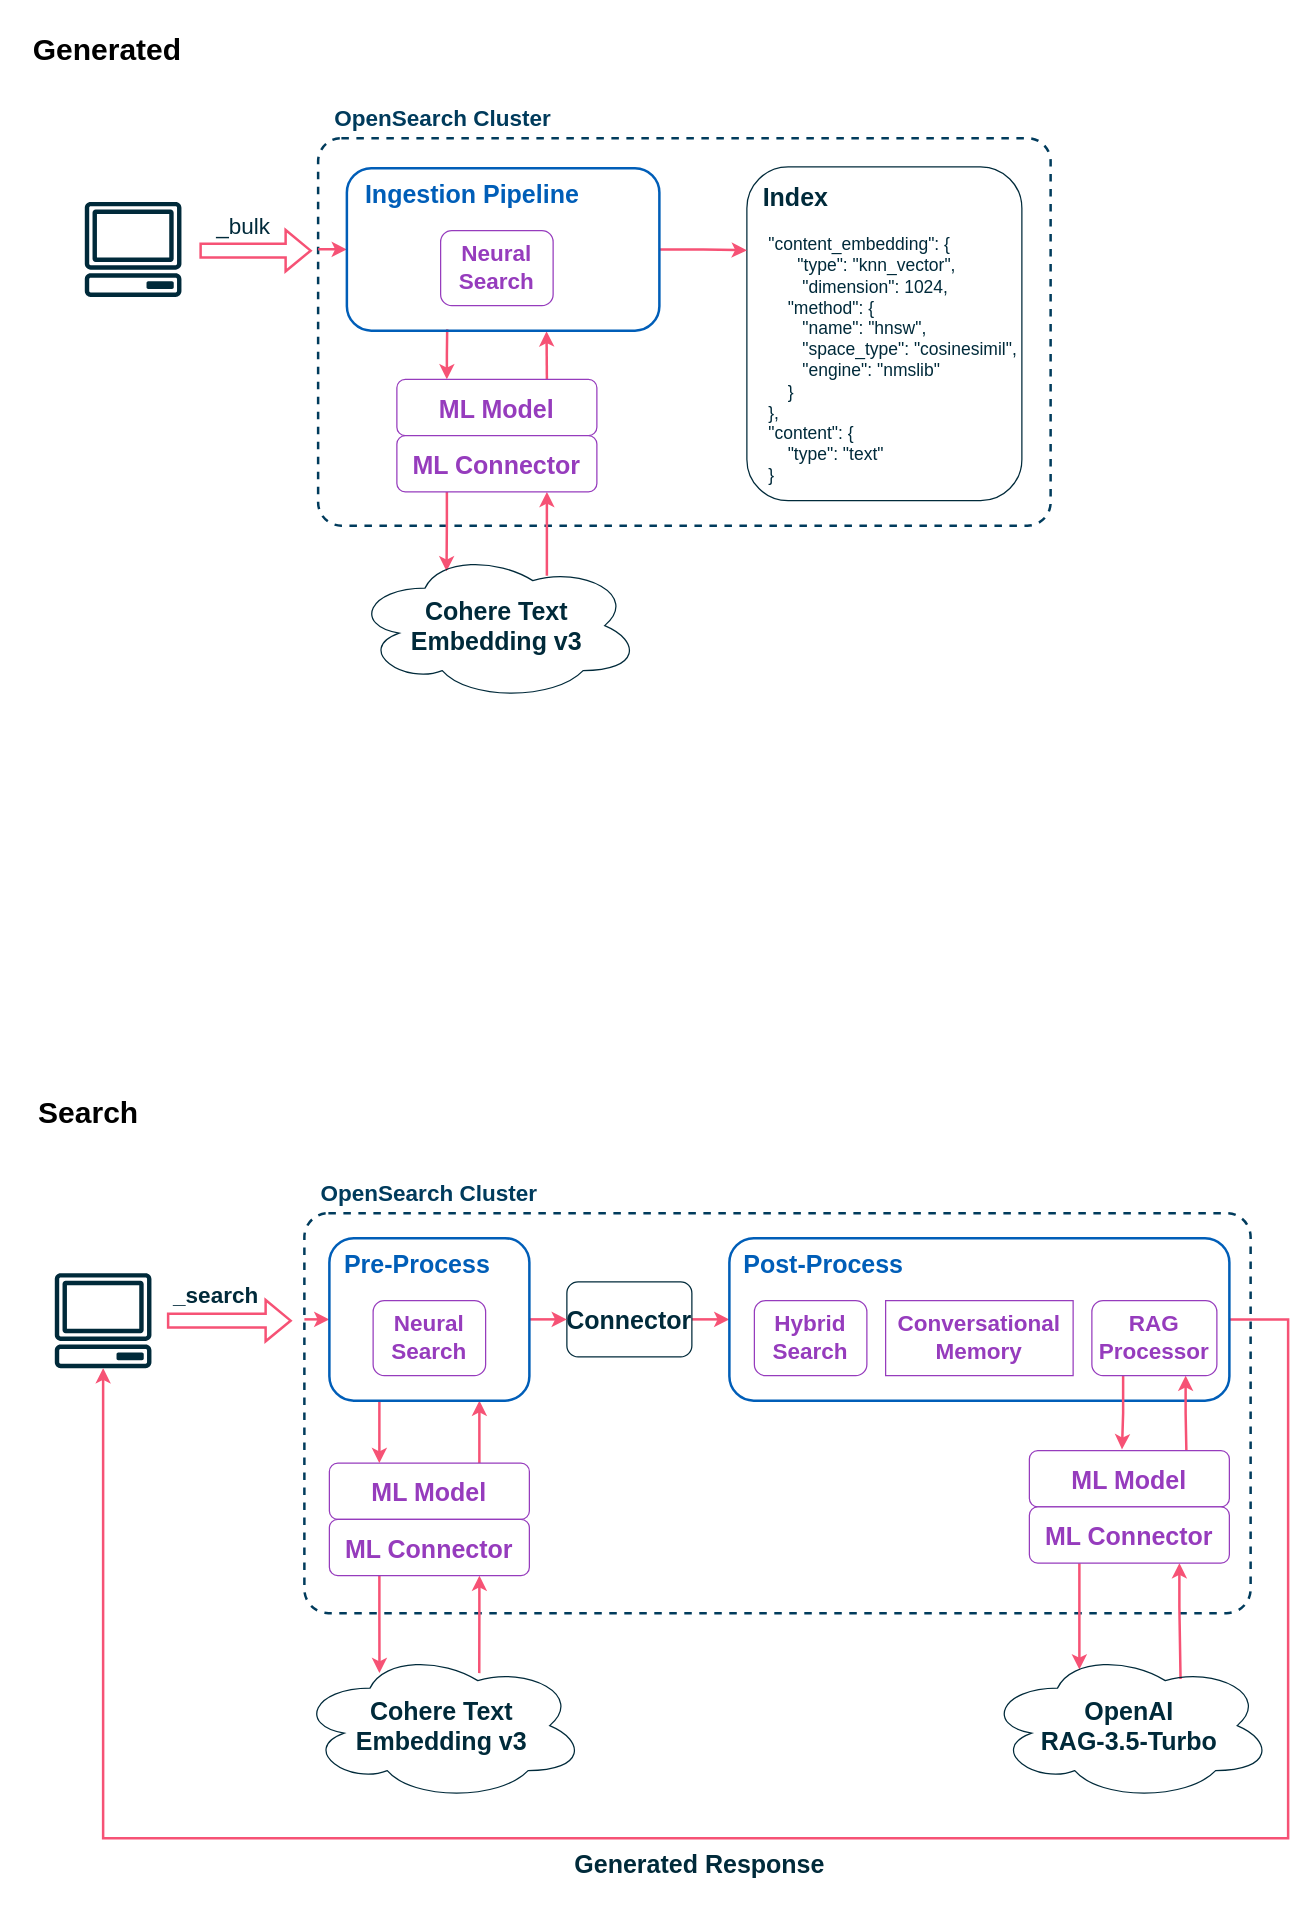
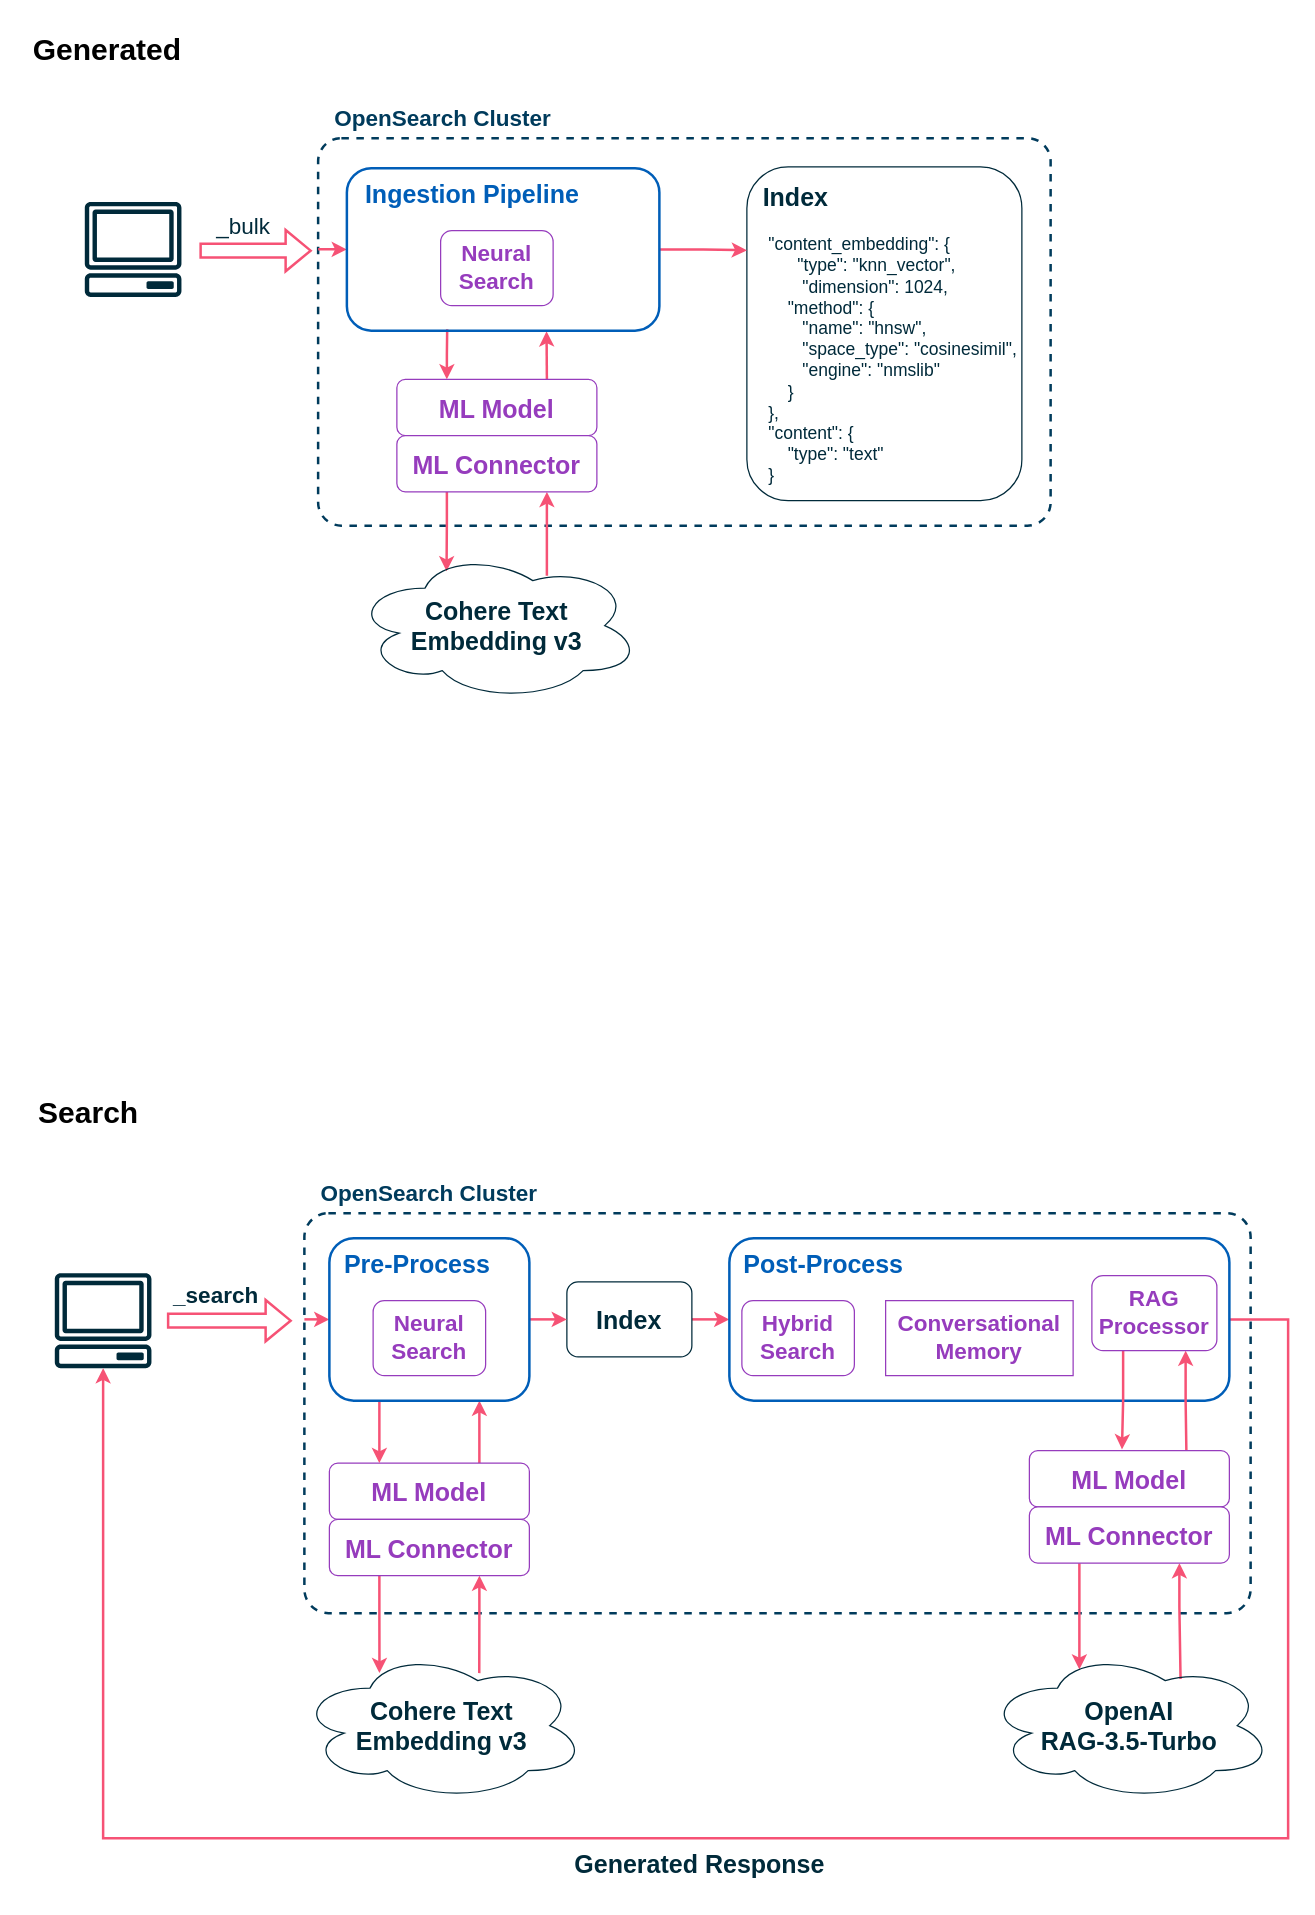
node "Connector": label "Connector" -> "Index"
node "Hybrid Search": moved (811, 1338) -> (798, 1338)
node "RAG Processor": moved (1154, 1338) -> (1154, 1313)
